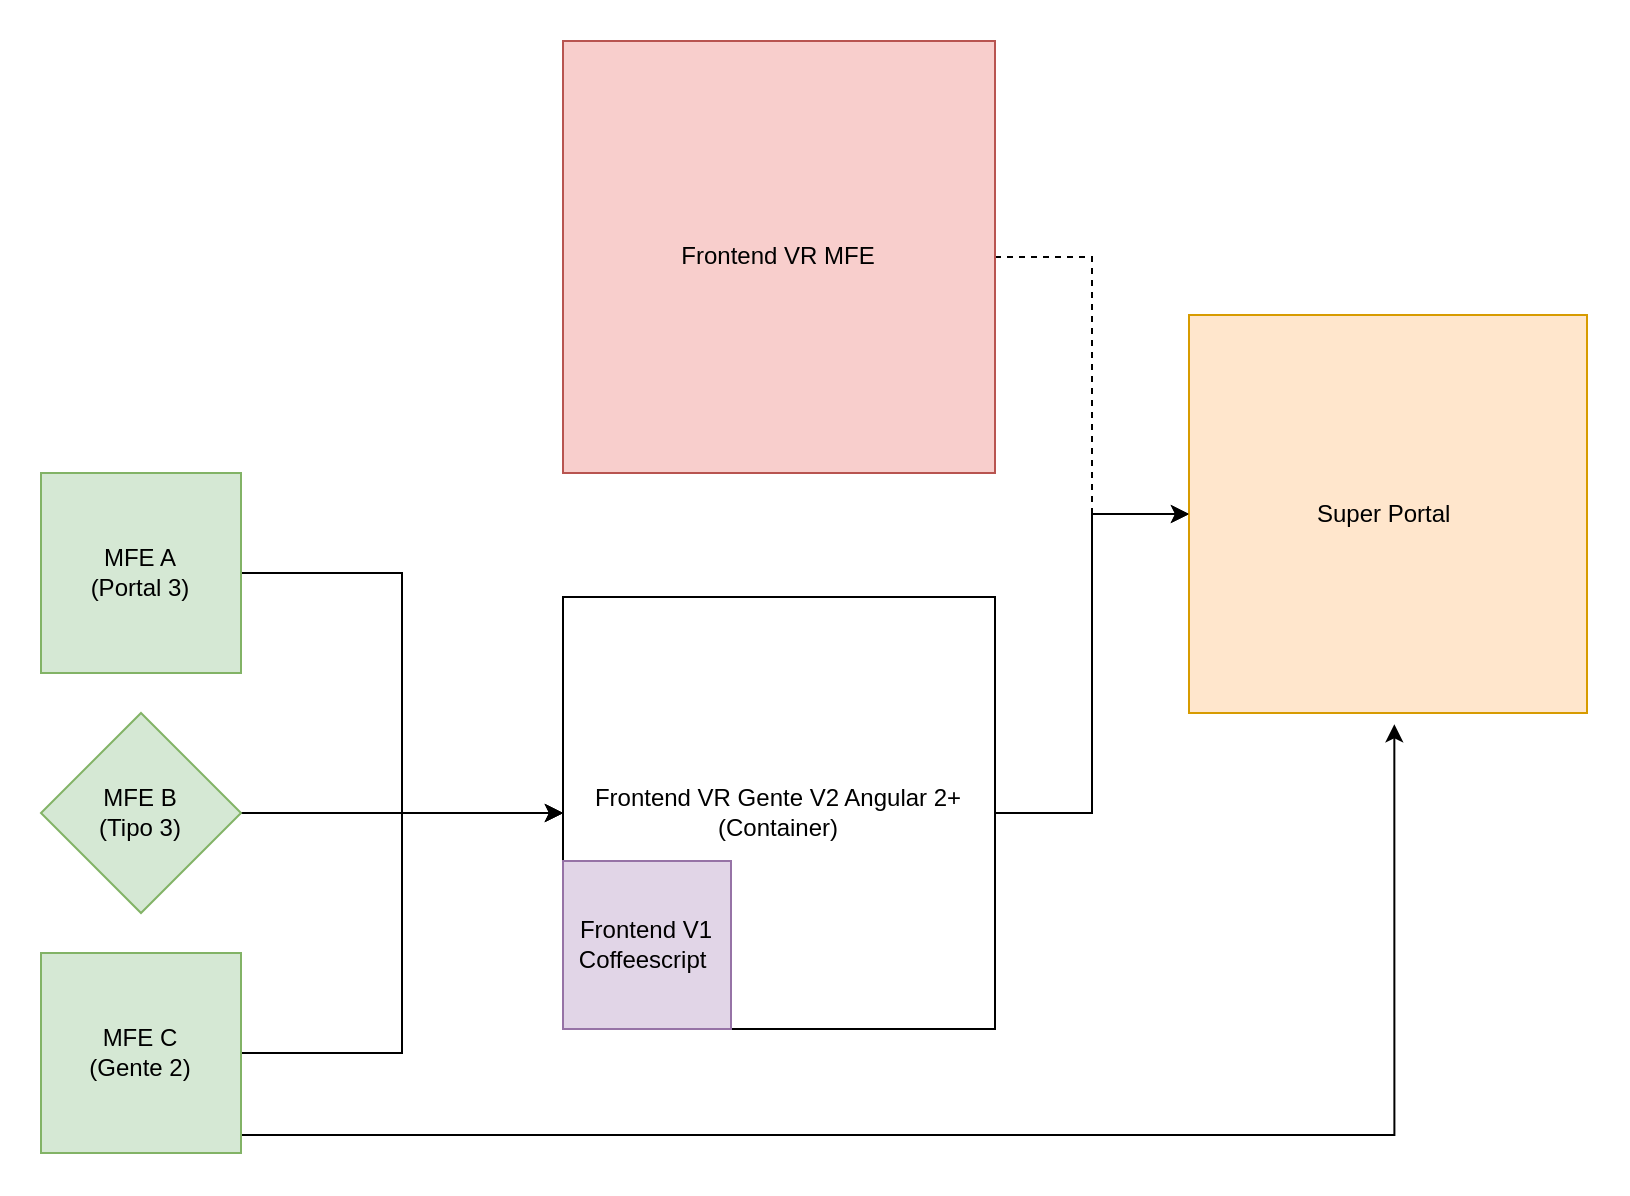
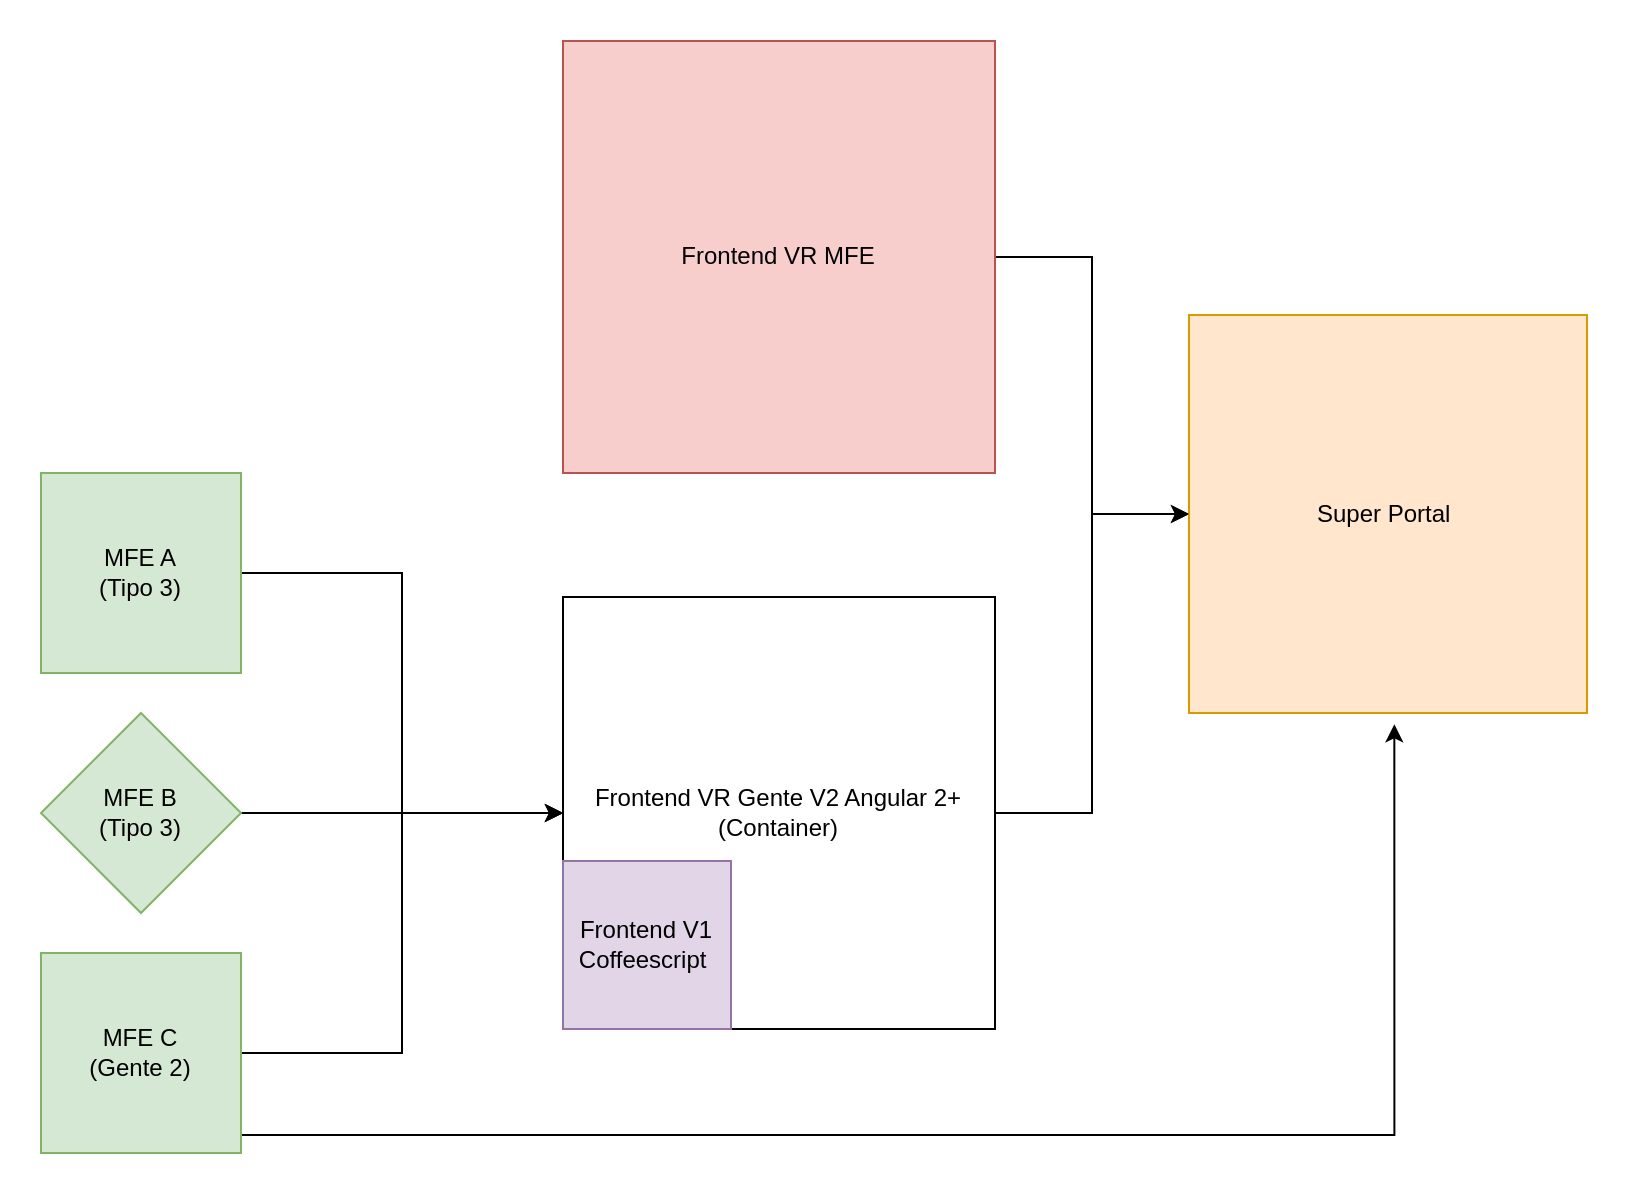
edge "Frontend VR MFE" -> "Super Portal": style dashed -> solid
node "MFE A (Portal 3)": label "MFE A (Portal 3)" -> "MFE A (Tipo 3)"
